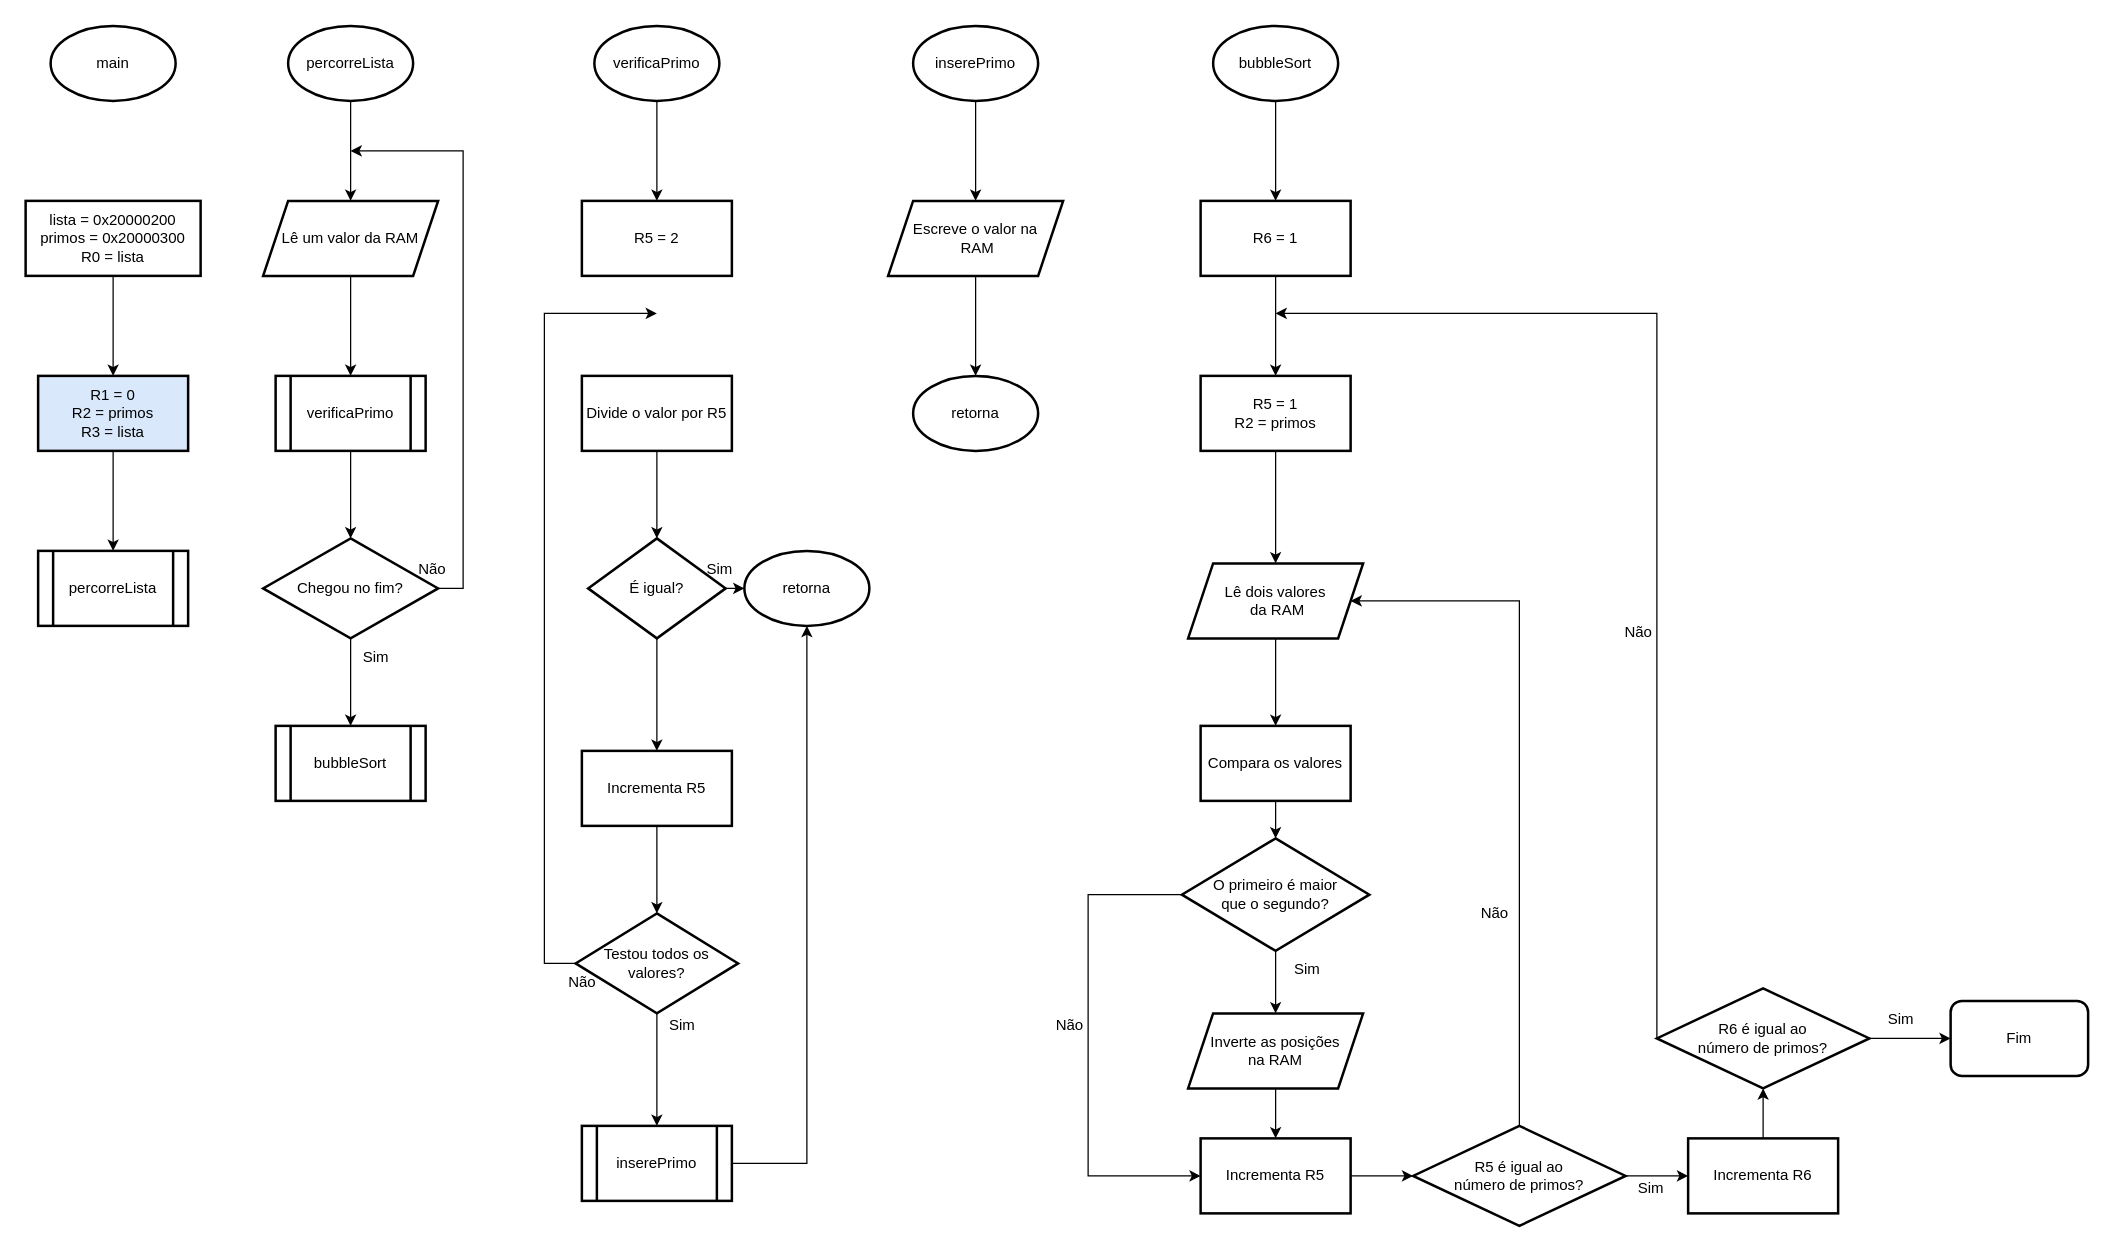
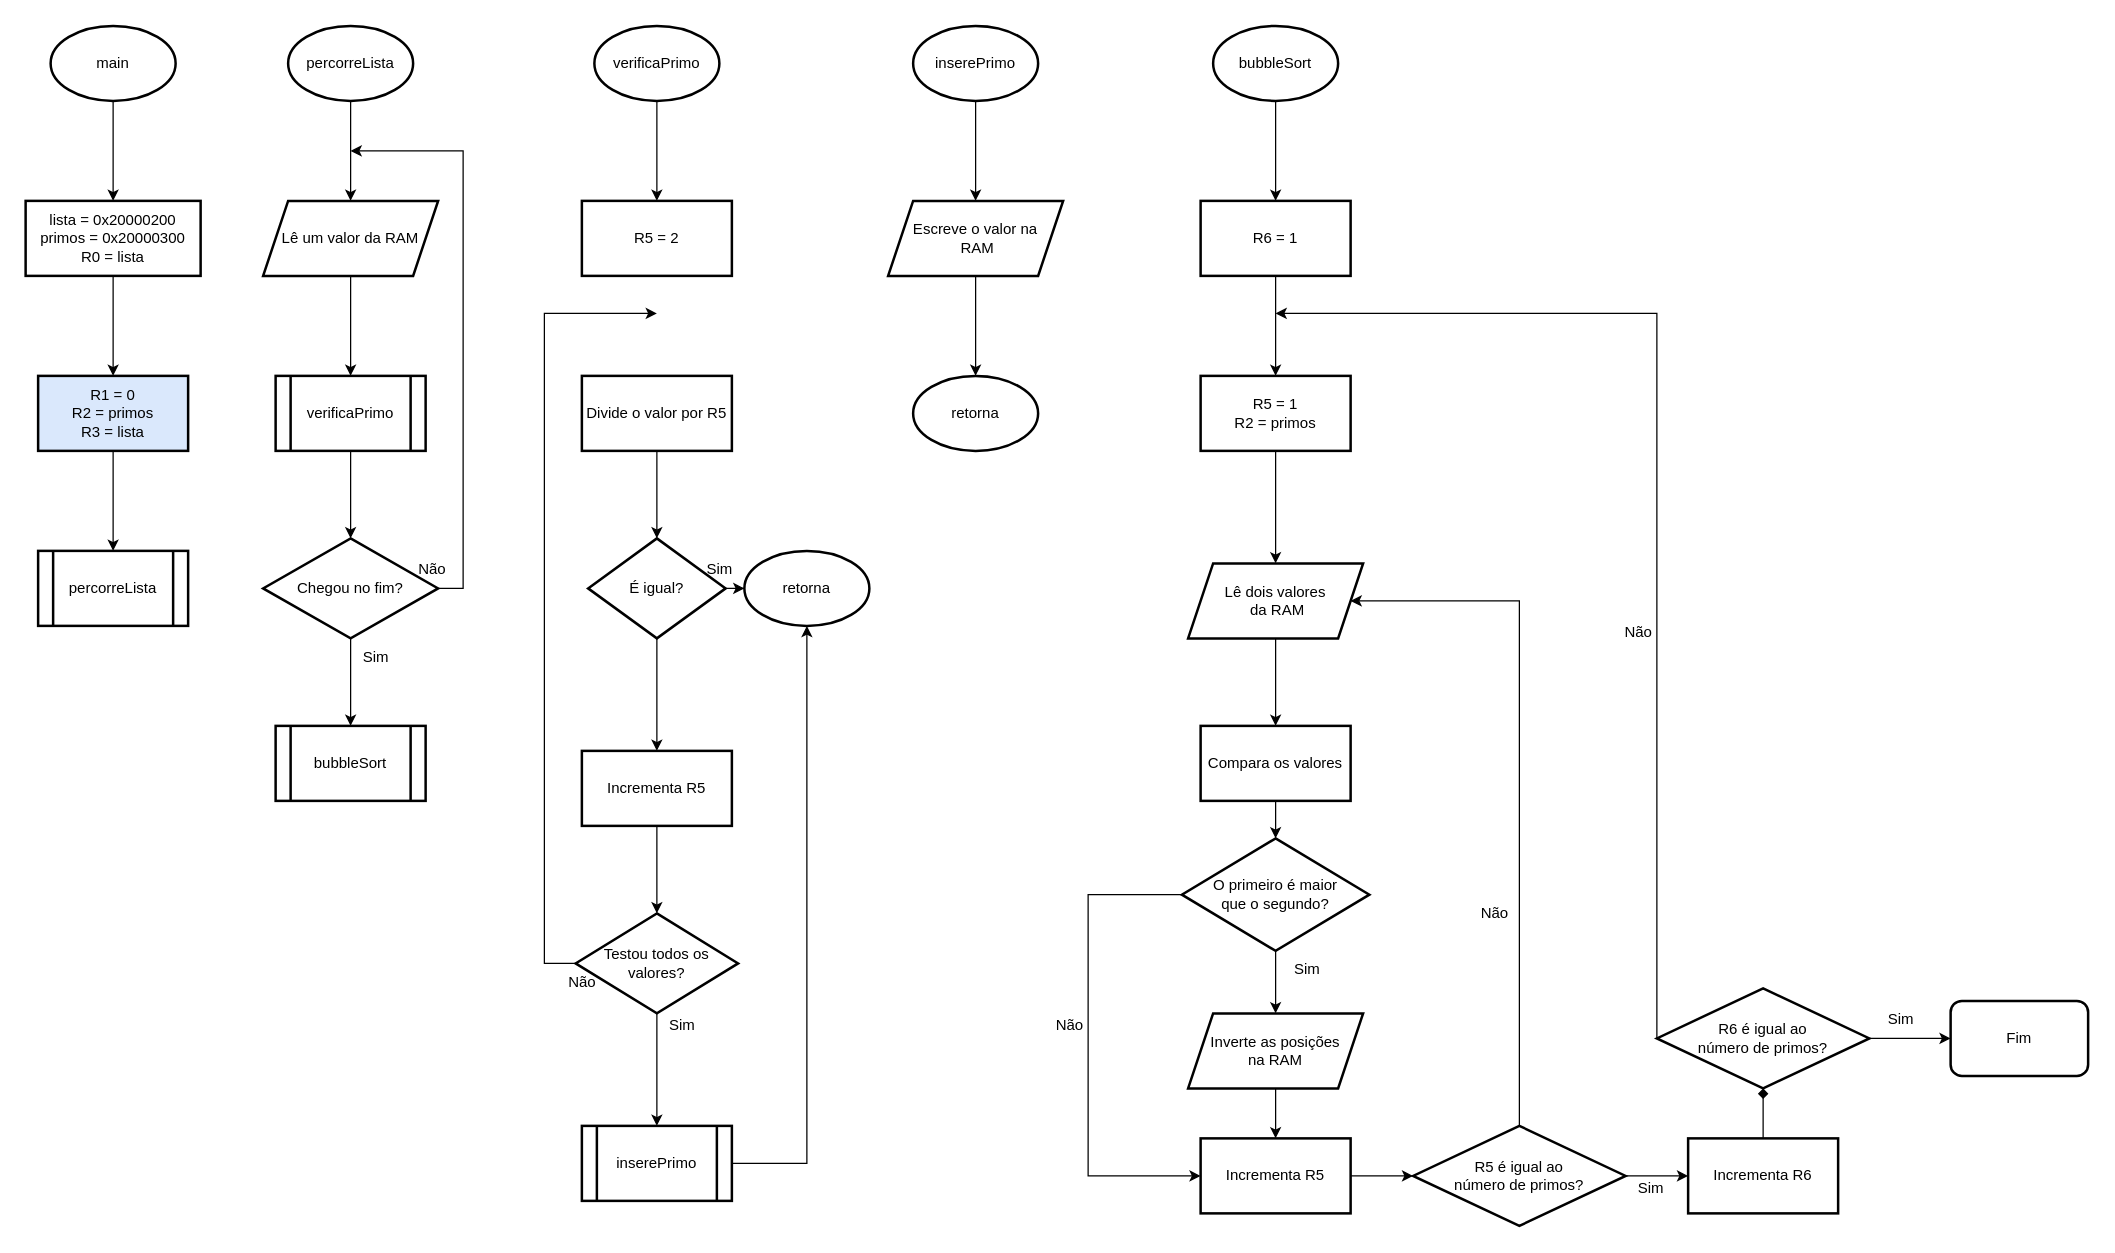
edge "main" -> "lista = 0x20000200 primos = 0x20000300 R0 = lista": added
edge "Incrementa R6" -> "R6 é igual ao número de primos?": arrowhead classic -> diamond
